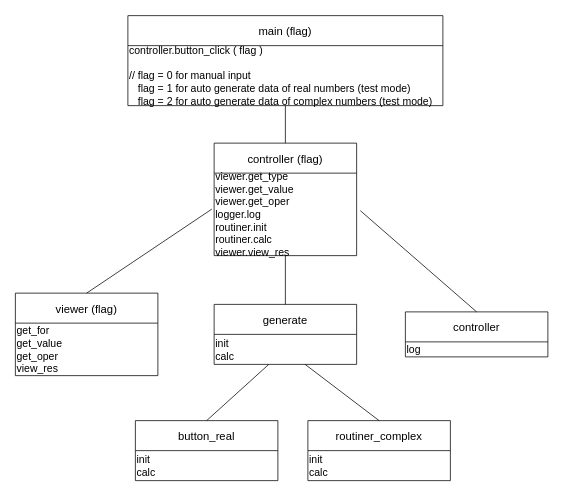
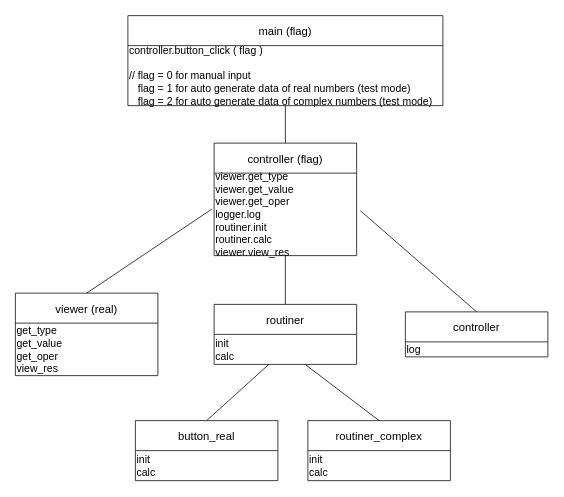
node "viewer (flag)": label "viewer (flag)" -> "viewer (real)"
node "generate": label "generate" -> "routiner"
node "get_for get_value get_oper view_res": label "get_for get_value get_oper view_res" -> "get_type get_value get_oper view_res"
